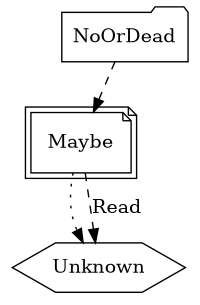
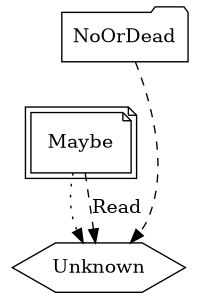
edge "NoOrDead" -> "Maybe": now "NoOrDead" -> "Unknown"
